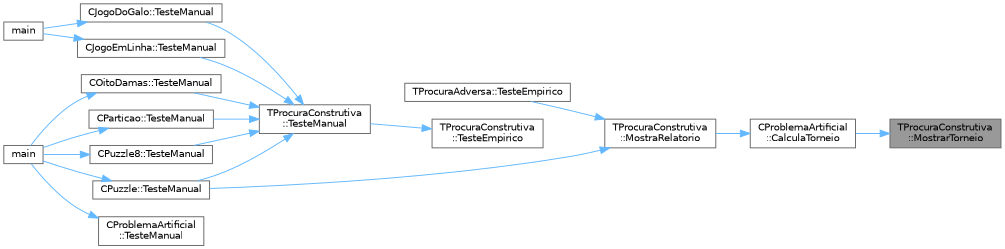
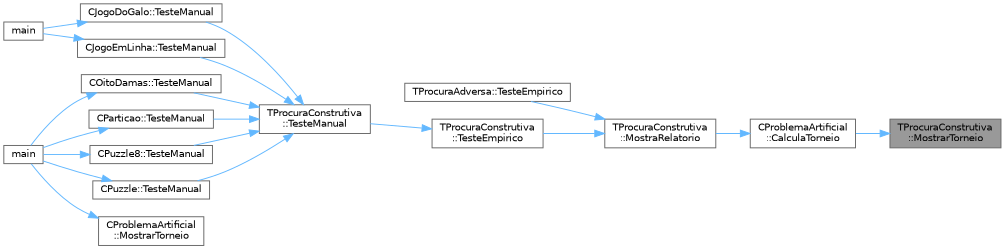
edge "CPuzzle::TesteManual" -> "TProcuraConstrutiva ::MostraRelatorio": now "TProcuraConstrutiva ::TesteEmpirico" -> "TProcuraConstrutiva ::MostraRelatorio"
node "CProblemaArtificial ::TesteManual": label "CProblemaArtificial ::TesteManual" -> "CProblemaArtificial ::MostrarTorneio"
